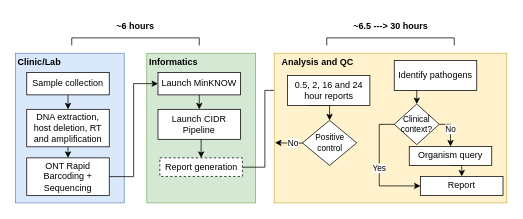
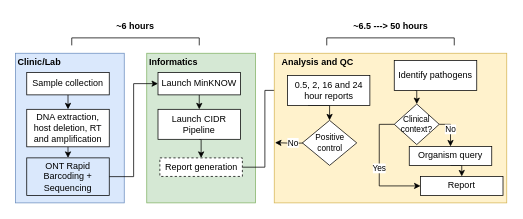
node "~6.5 ---> 30 hours": label "~6.5 ---> 30 hours" -> "~6.5 ---> 50 hours"
node "ONT Rapid Barcoding + Sequencing": fillcolor #ffffff -> #dae8fc
